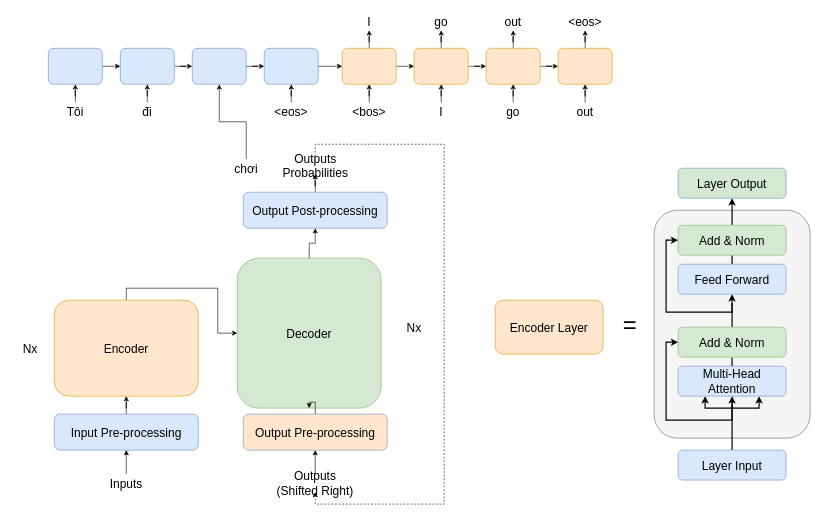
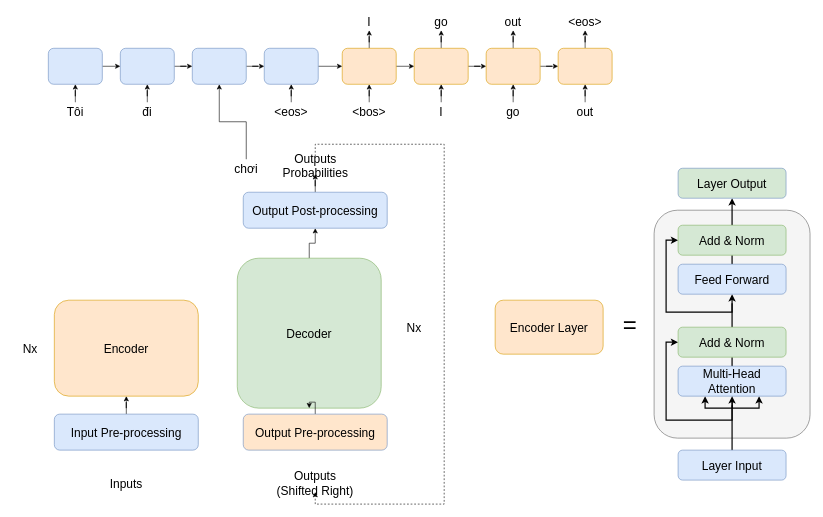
edge "Encoder" -> "Decoder": removed
edge "Inputs" -> "Input Pre-processing": removed
edge "Outputs (Shifted Right)" -> "Output Pre-processing": removed
